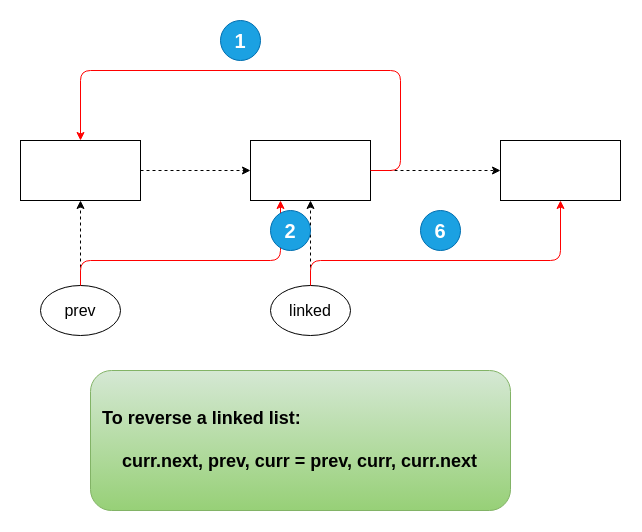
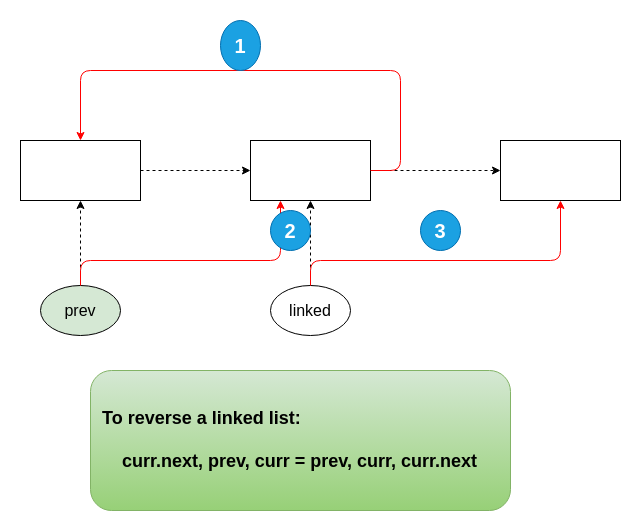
node "1": size 40x40 -> 40x50
node "6": label "6" -> "3"
node "prev": fillcolor #ffffff -> #d5e8d4
